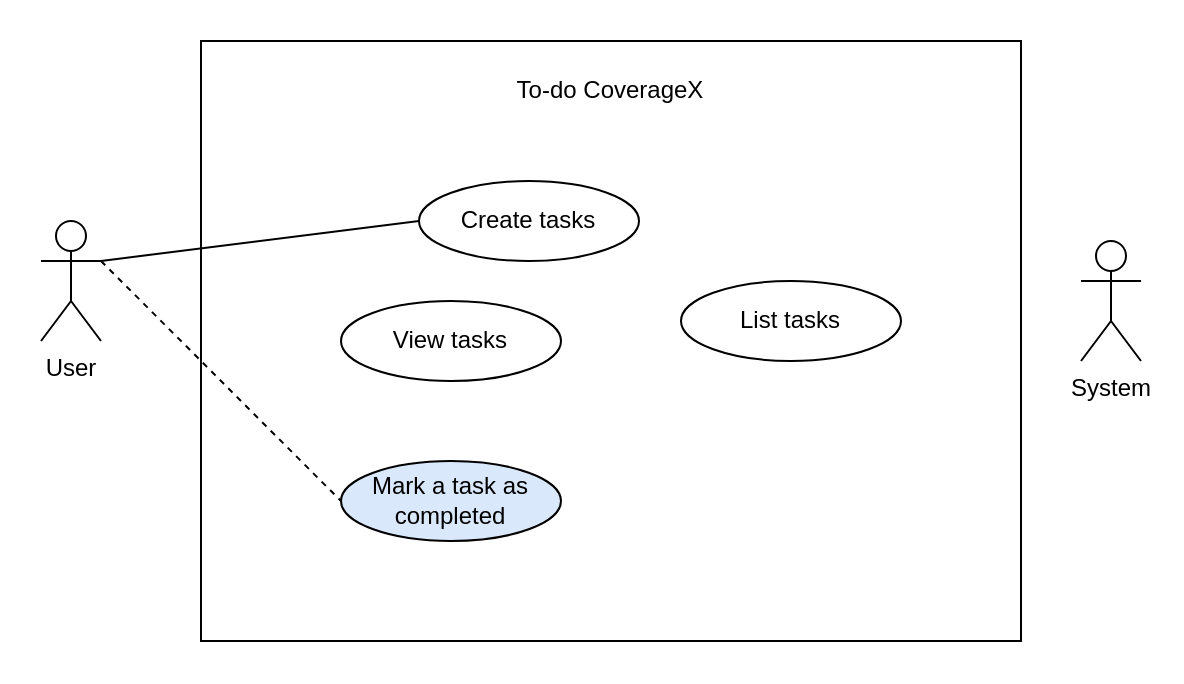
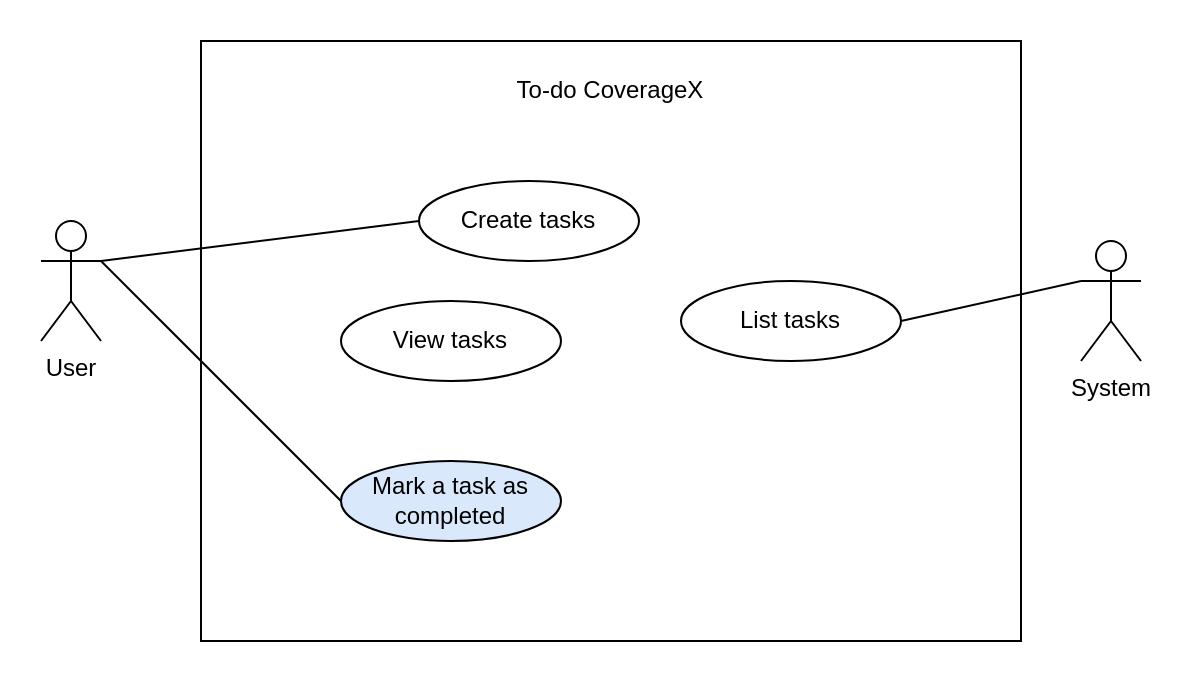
edge "System" -- "List tasks": added
edge "User" -- "Mark a task as completed": style dashed -> solid
